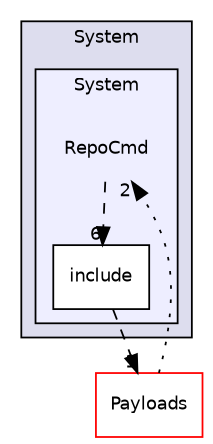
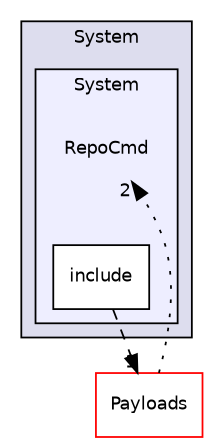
edge "RepoCmd" -> "include": removed
